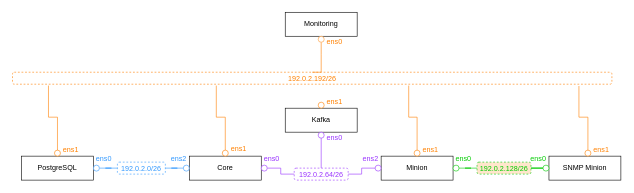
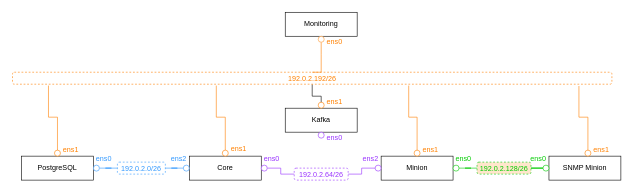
edge "192.0.2.192/26" -- "Kafka": added
edge "Kafka" -- "192.0.2.64/26": removed
